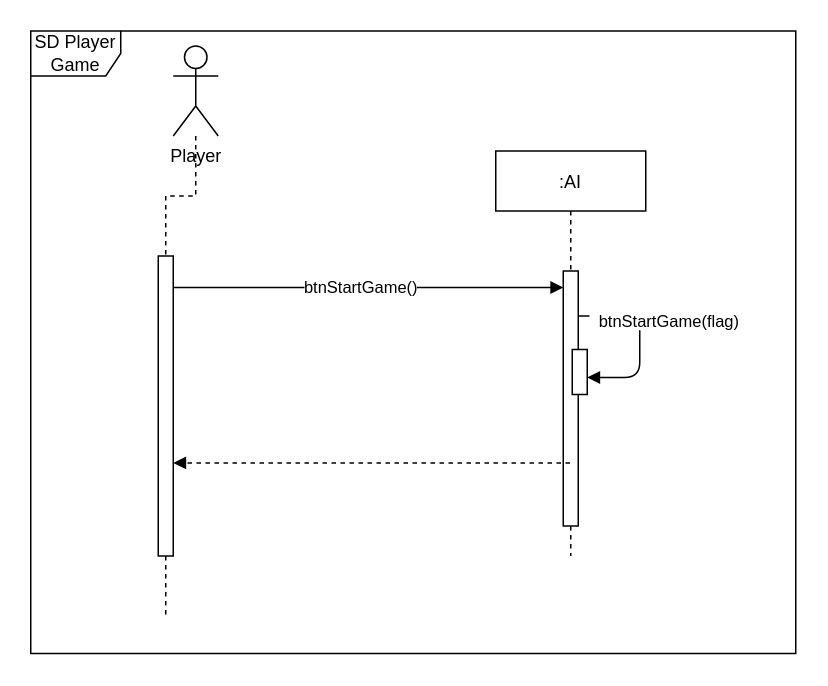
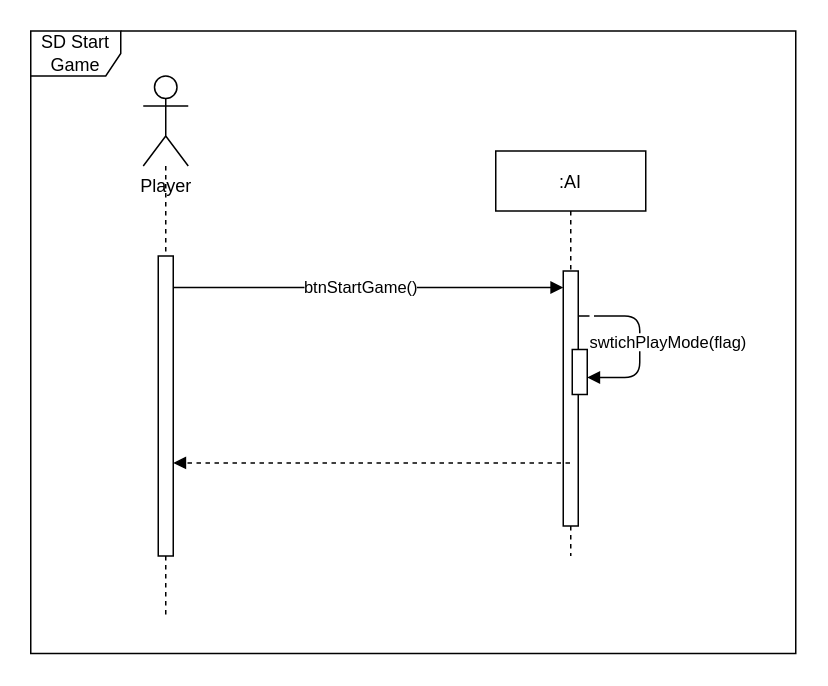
node "SD Player Game": label "SD Player Game" -> "SD Start Game"
node "Player": moved (196, 91) -> (166, 121)
node "btnStartGame(flag)": label "btnStartGame(flag)" -> "swtichPlayMode(flag)"
